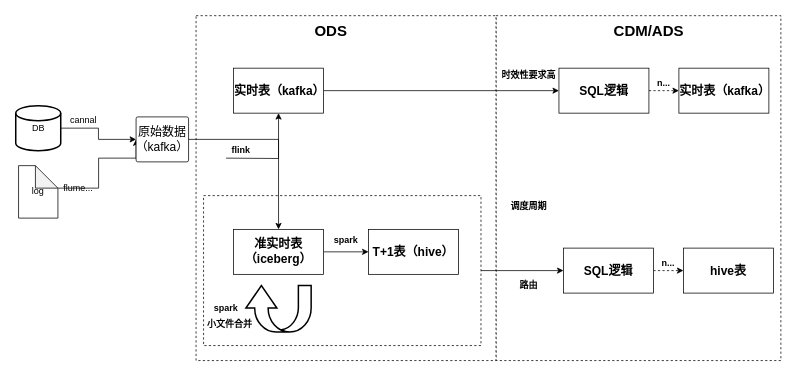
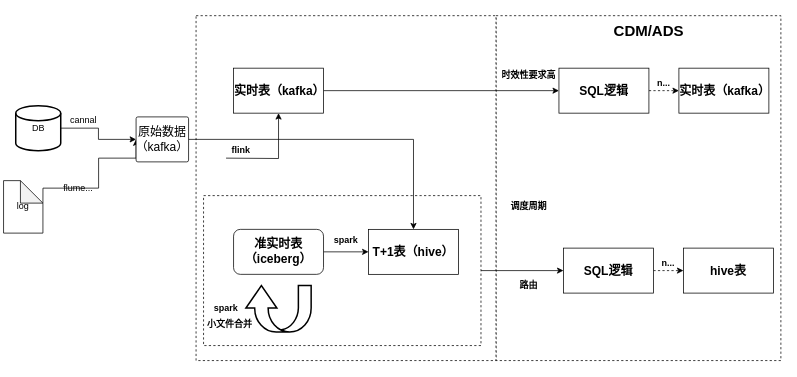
node "ODS": removed
edge "原始数据（kafka）" -> "准实时表（iceberg）": now "原始数据（kafka）" -> "T+1表（hive）"
node "log": moved (38, 192) -> (23, 207)
node "准实时表（iceberg）": shape rectangle -> rounded rectangle
